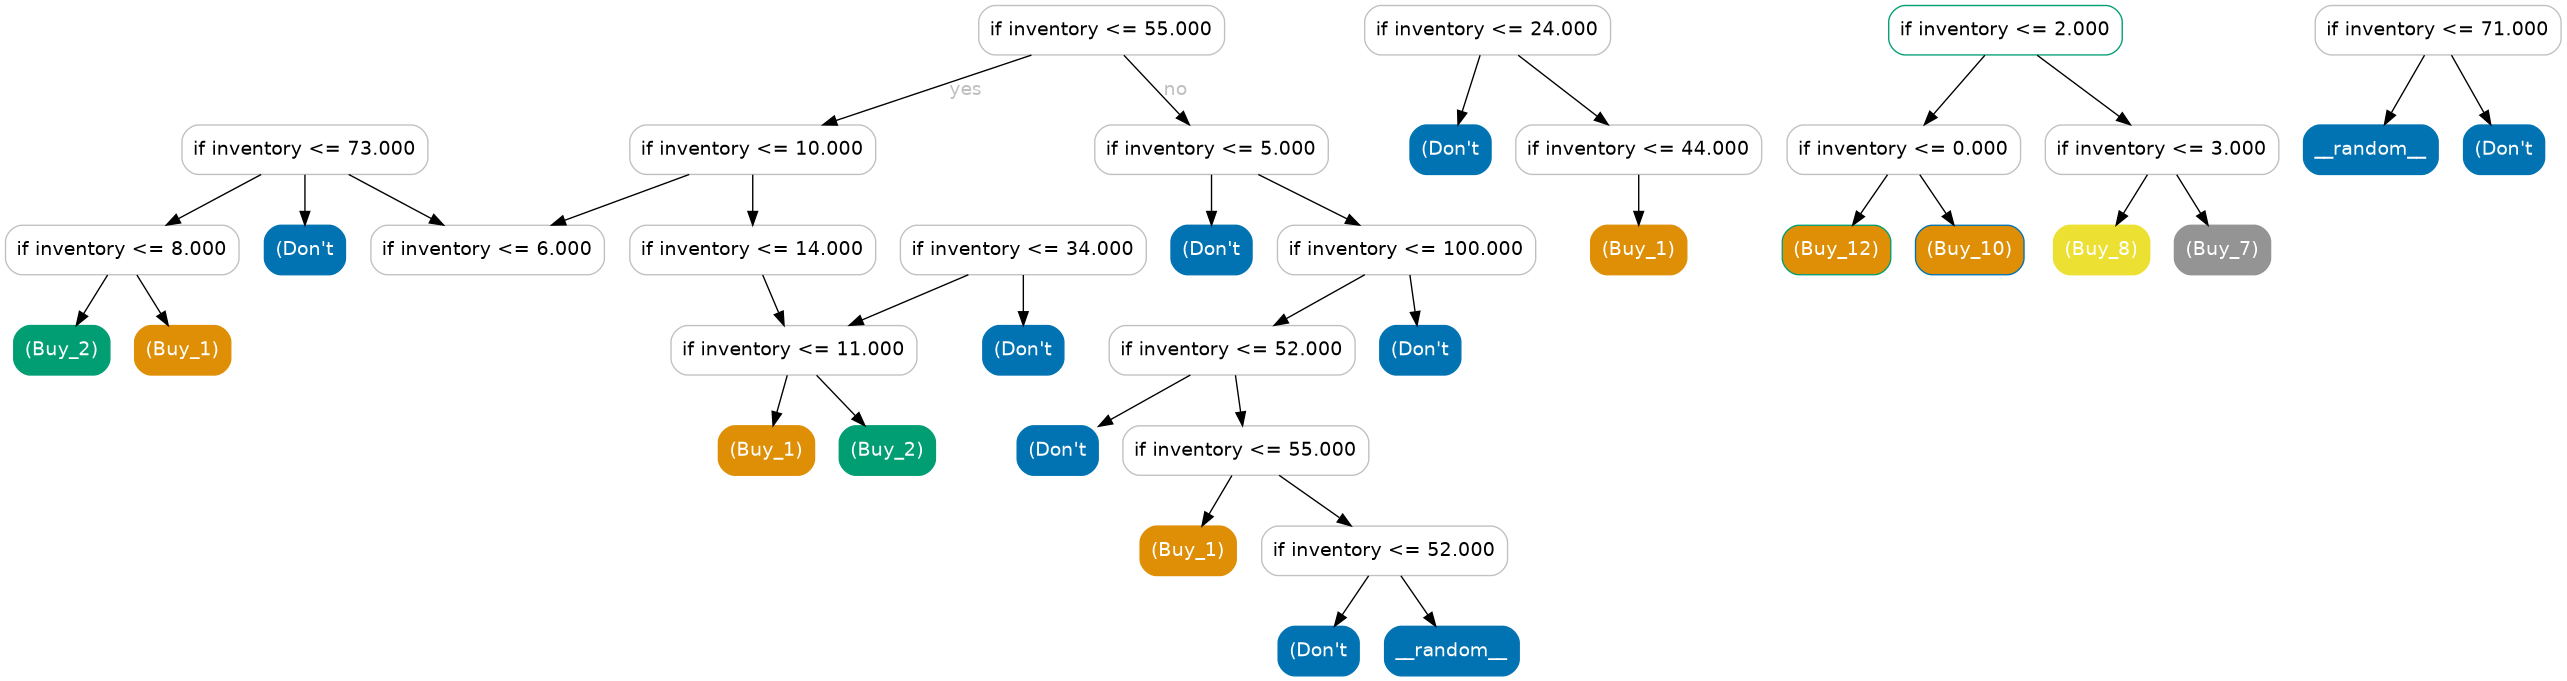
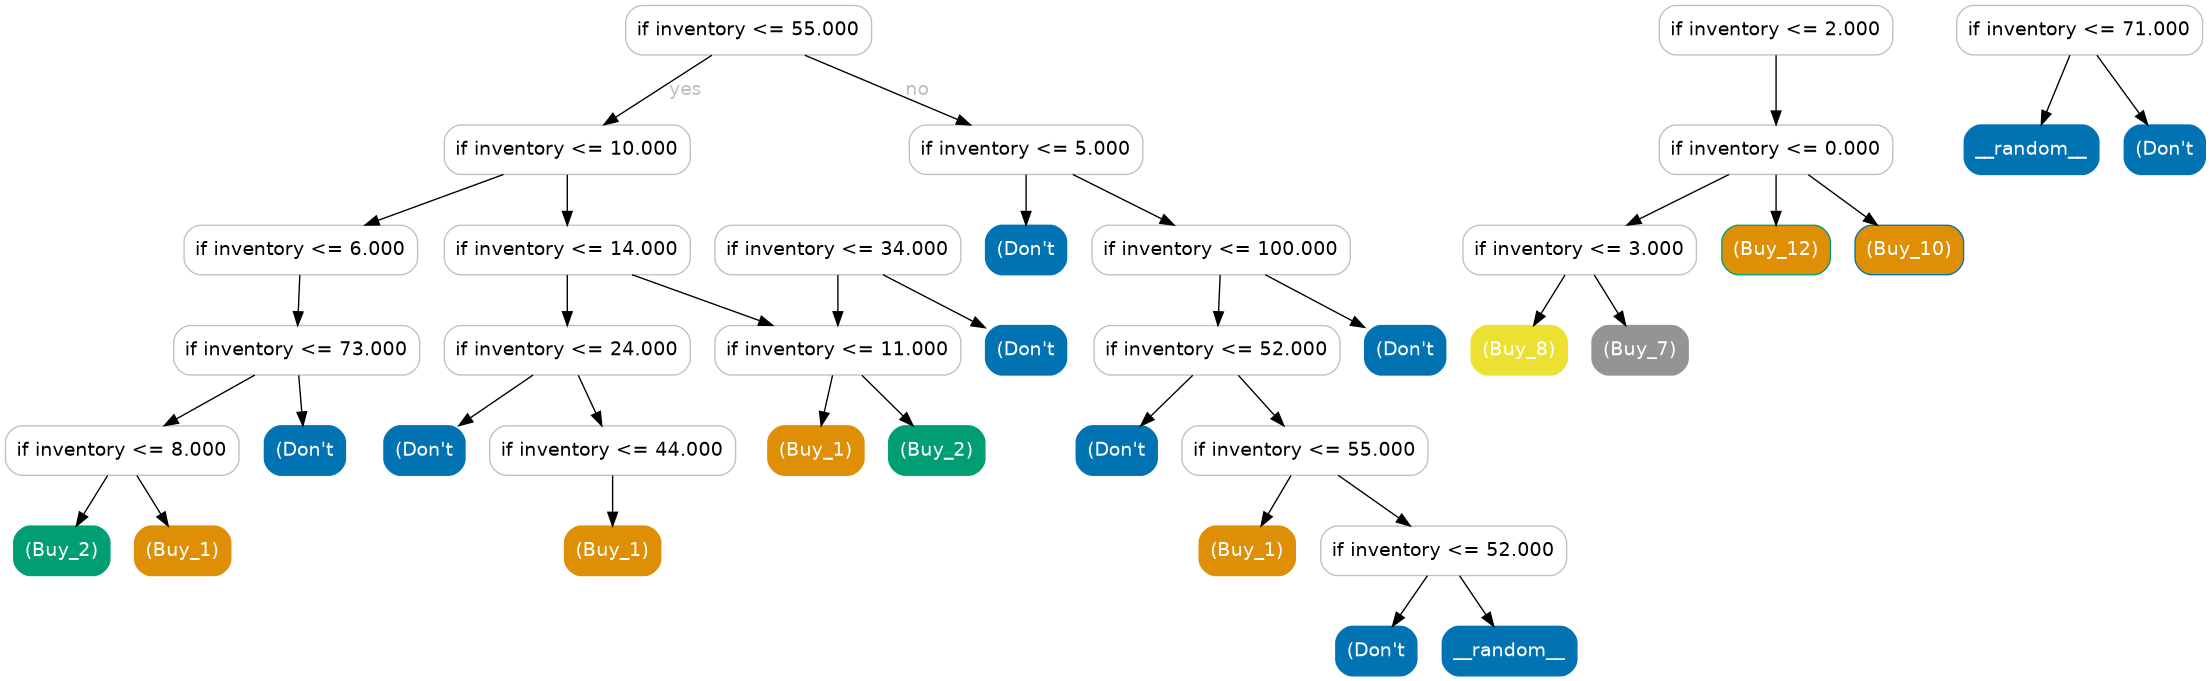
node "if inventory <= 2.000": color #029e73 -> gray
edge "if inventory <= 2.000" -> "if inventory <= 3.000": now "if inventory <= 0.000" -> "if inventory <= 3.000"
edge "if inventory <= 73.000" -> "if inventory <= 6.000": reversed
edge "if inventory <= 14.000" -> "if inventory <= 24.000": added
